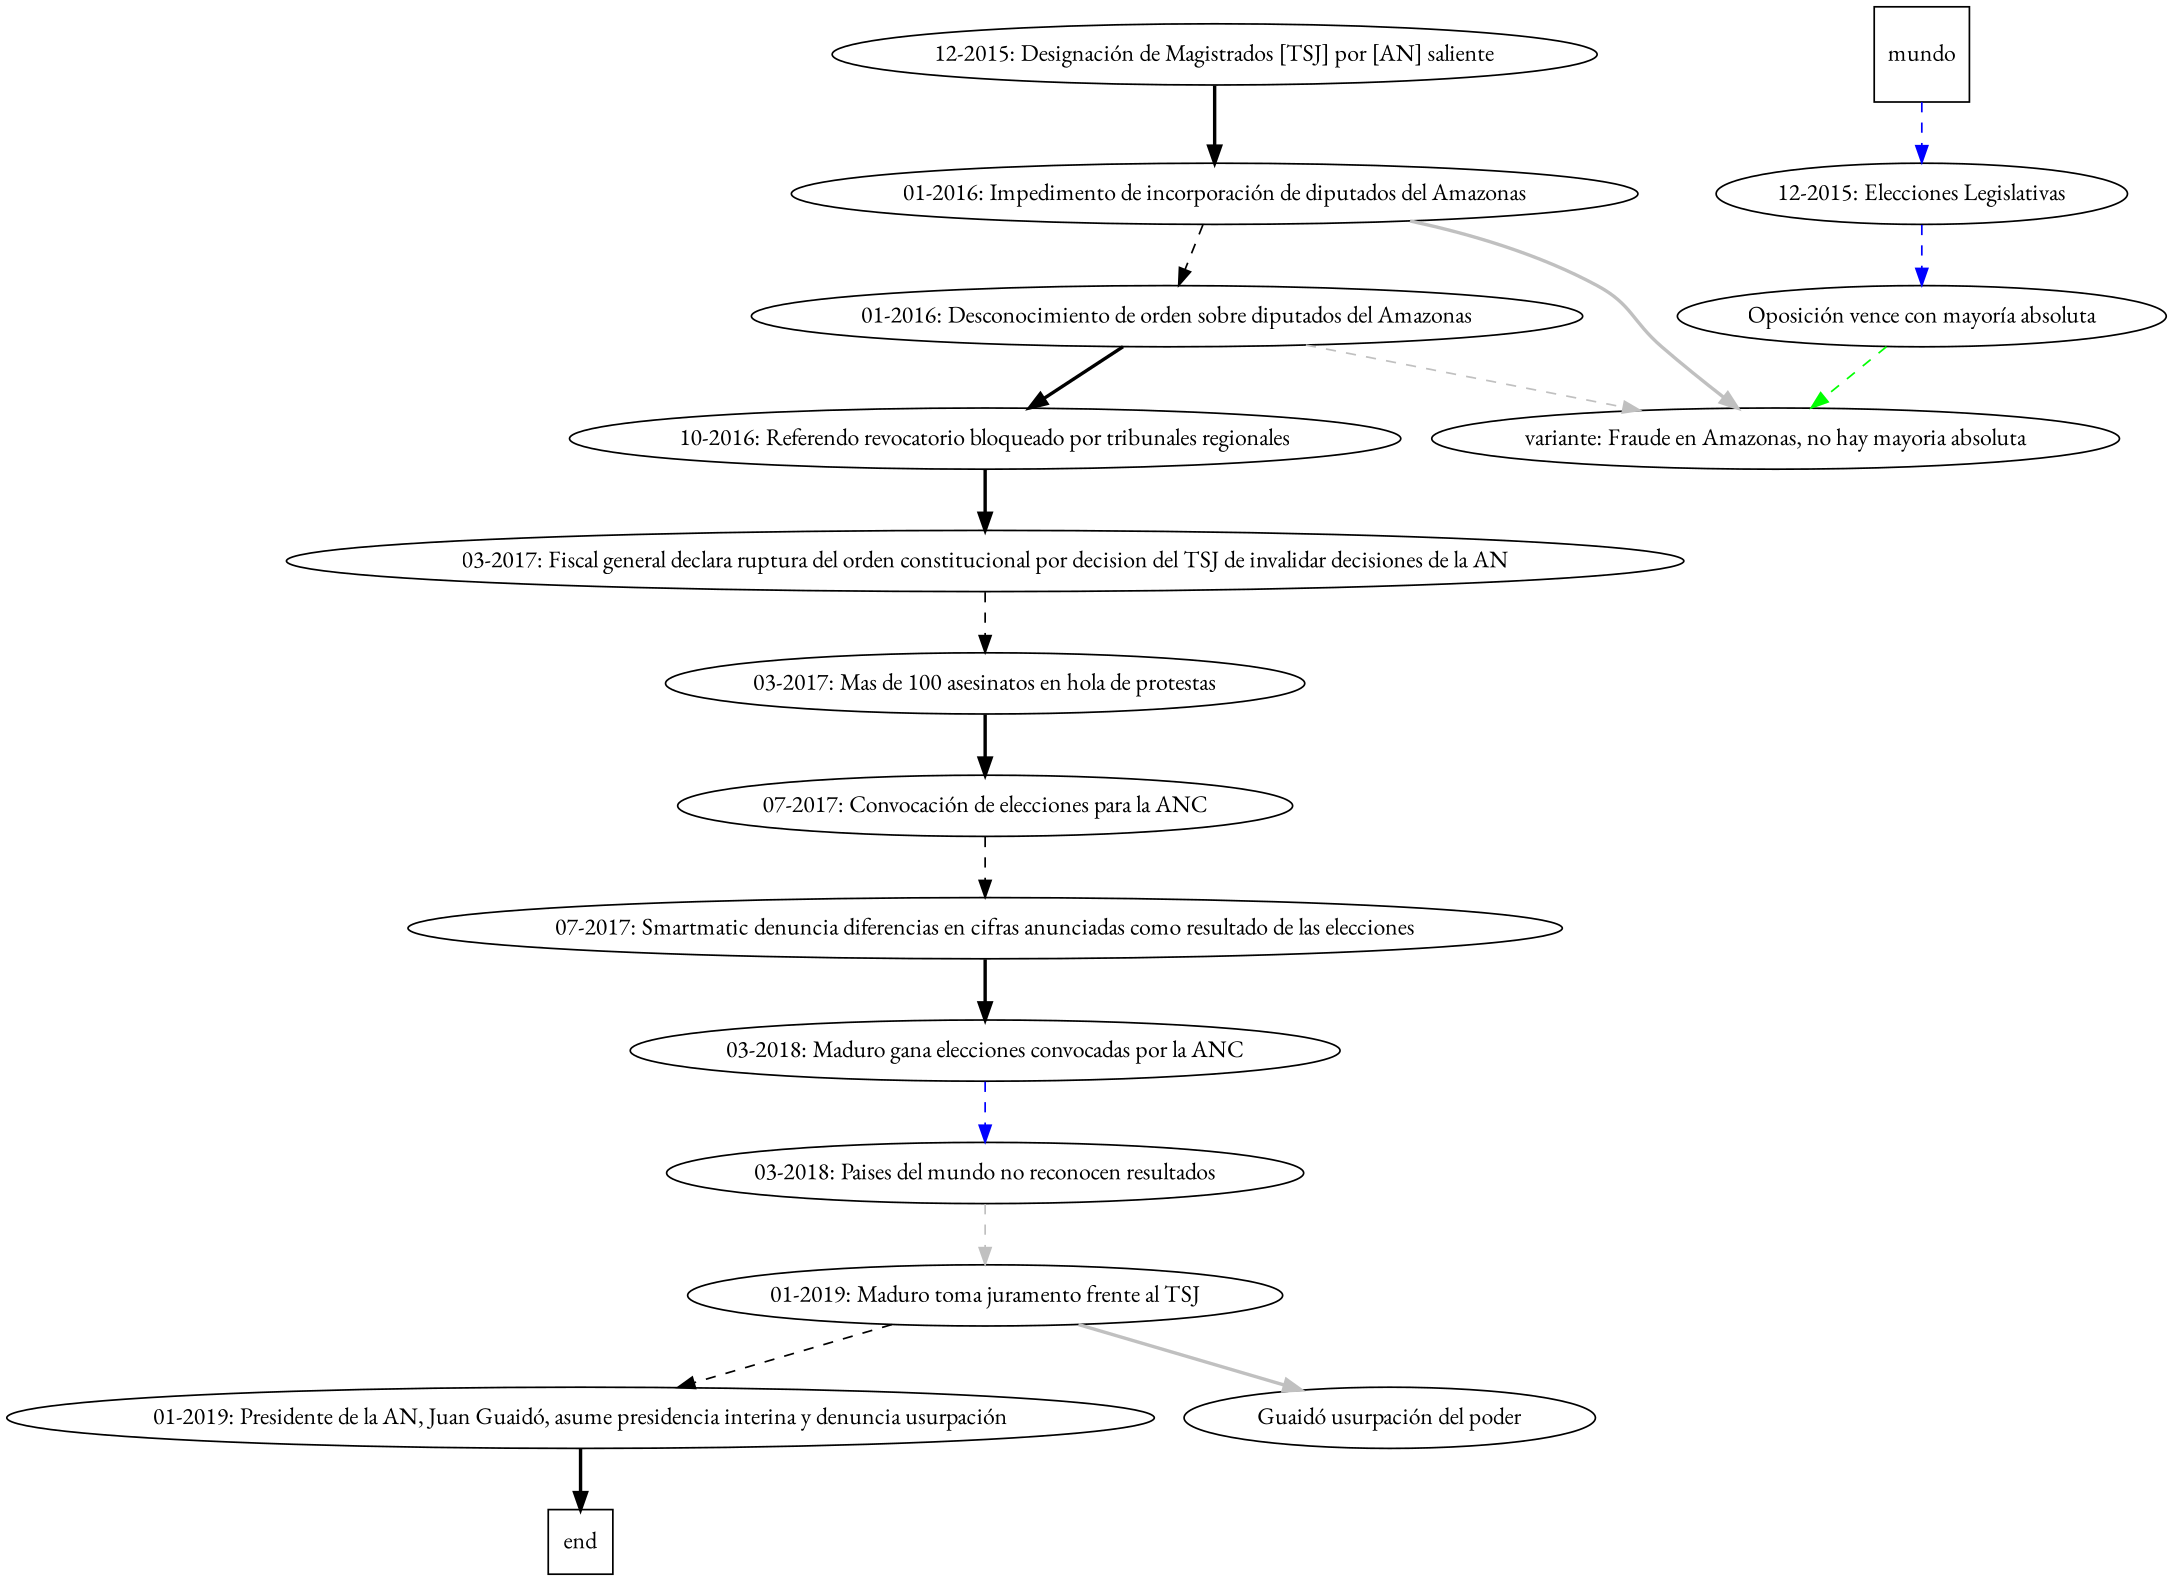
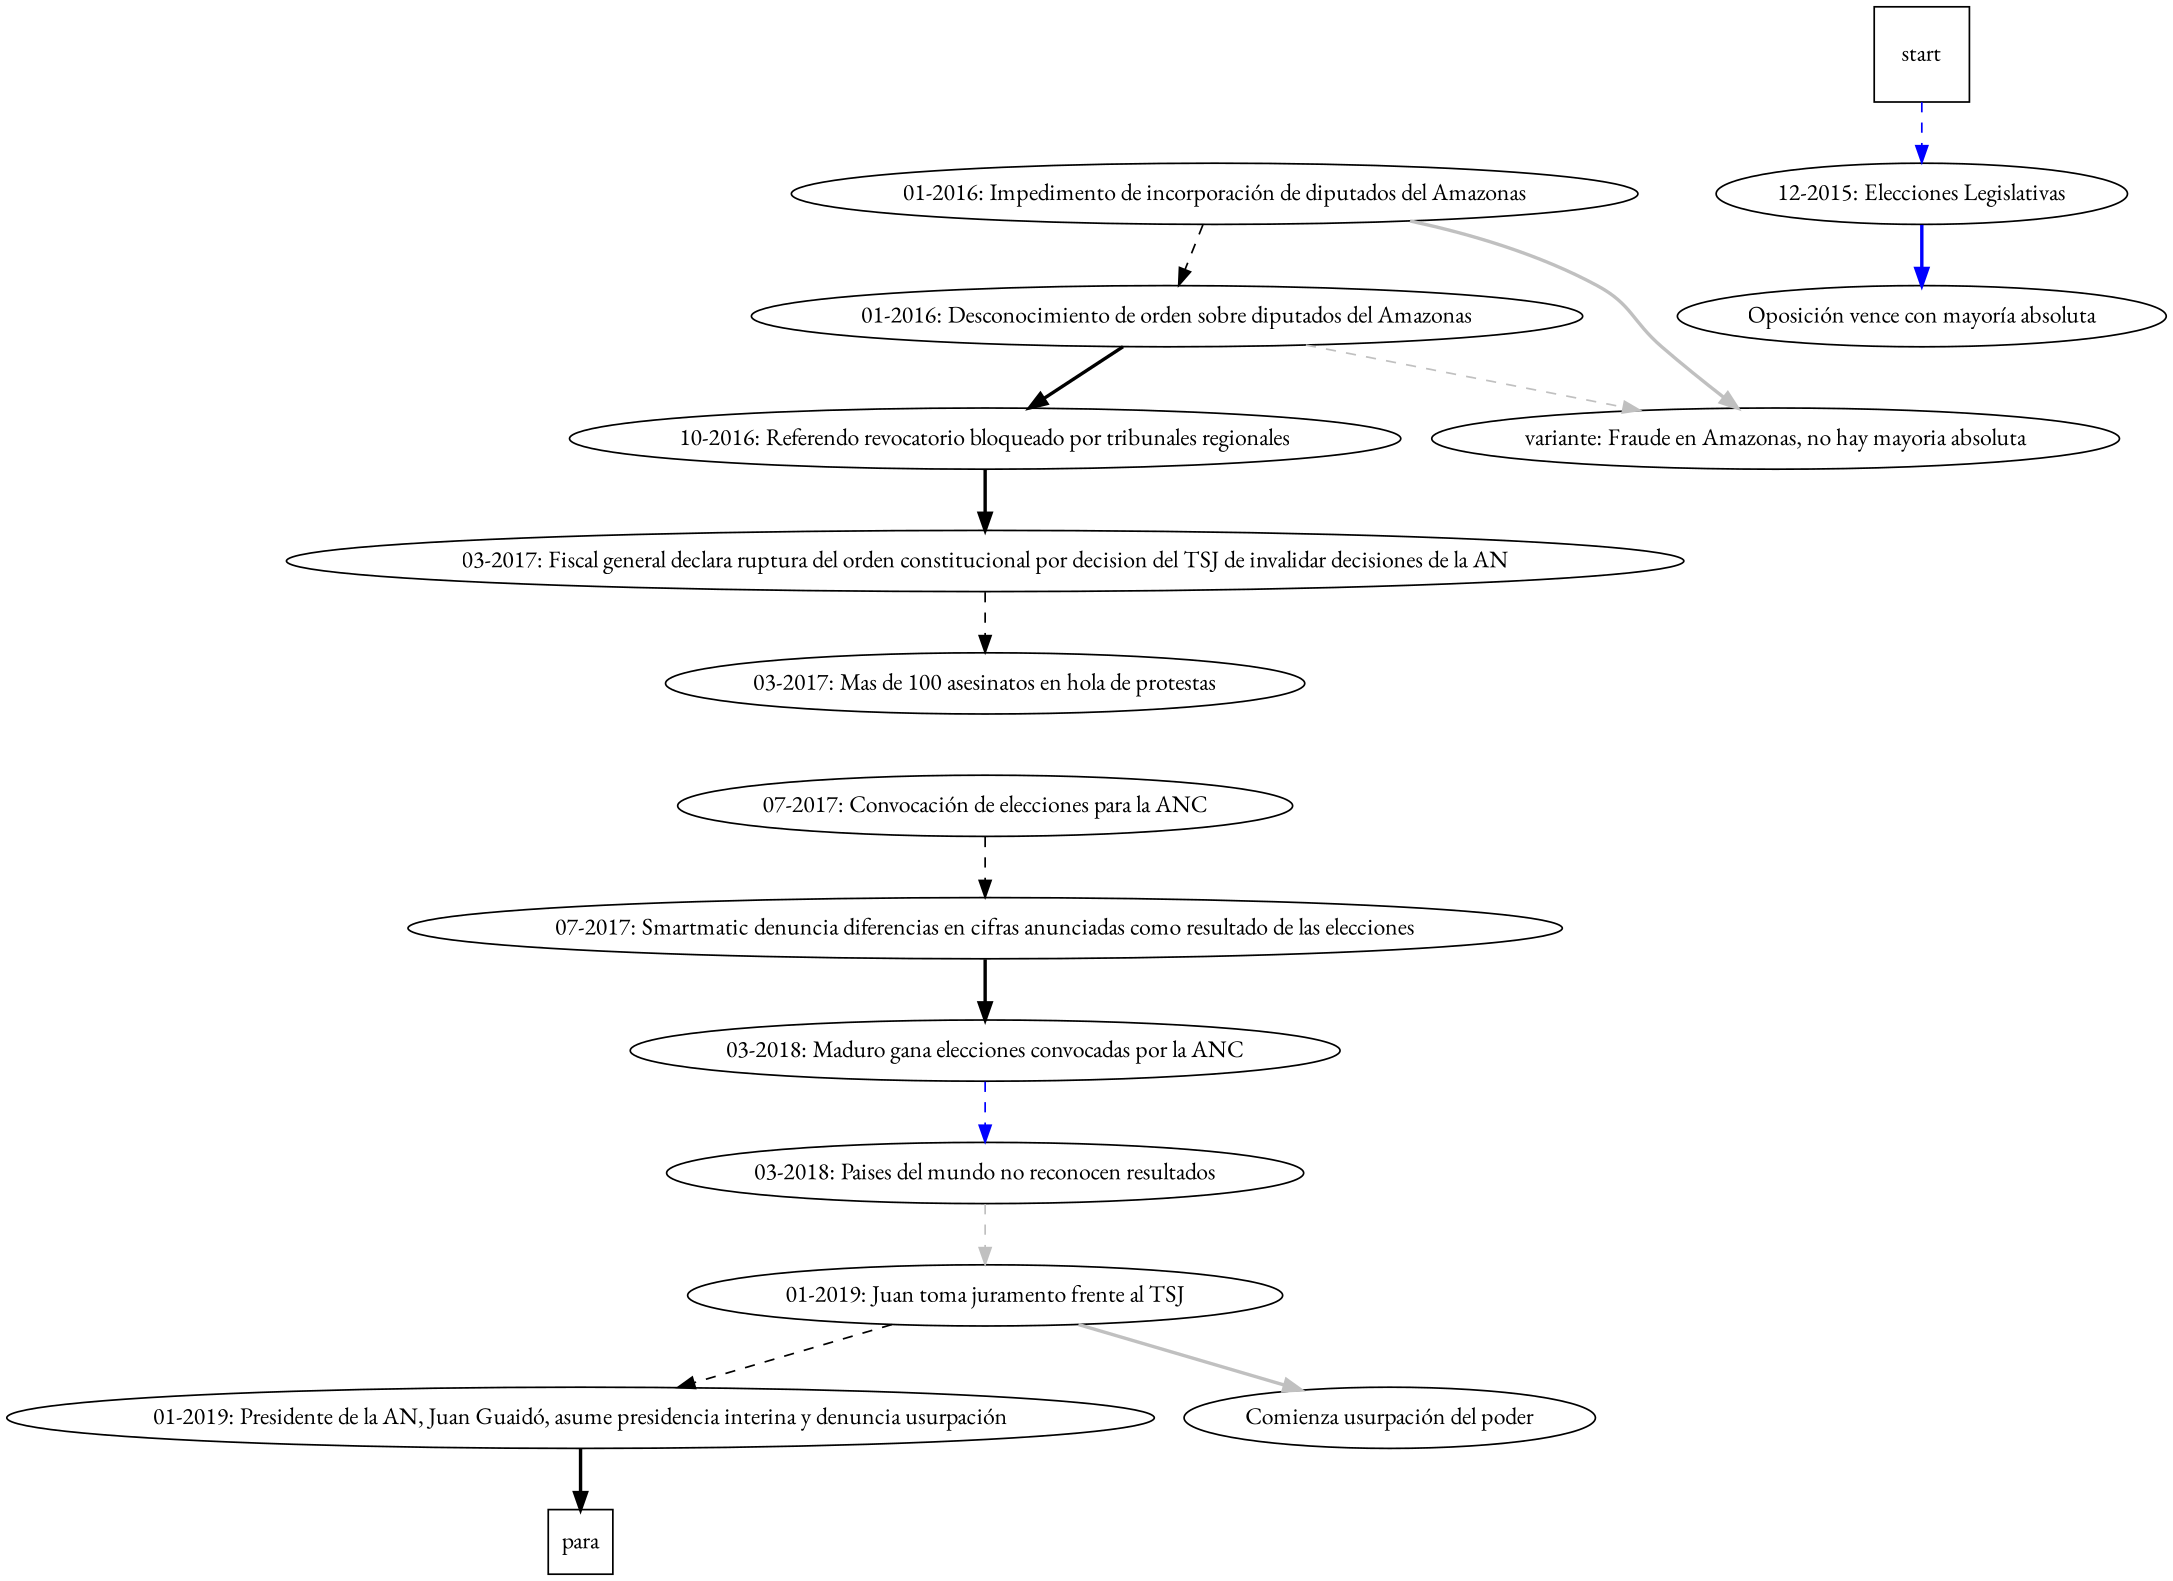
node "12-2015: Designación de Magistrados [TSJ] por [AN] saliente": removed
node "mundo": label "mundo" -> "start"
edge "12-2015: Elecciones Legislativas" -> "Oposición vence con mayoría absoluta": style dashed -> bold
edge "Oposición vence con mayoría absoluta" -> "variante: Fraude en Amazonas, no hay mayoria absoluta": removed
edge "03-2017: Mas de 100 asesinatos en hola de protestas" -> "07-2017: Convocación de elecciones para la ANC": removed
node "01-2019: Maduro toma juramento frente al TSJ": label "01-2019: Maduro toma juramento frente al TSJ" -> "01-2019: Juan toma juramento frente al TSJ"
node "Guaidó usurpación del poder": label "Guaidó usurpación del poder" -> "Comienza usurpación del poder"
node "end": label "end" -> "para"
